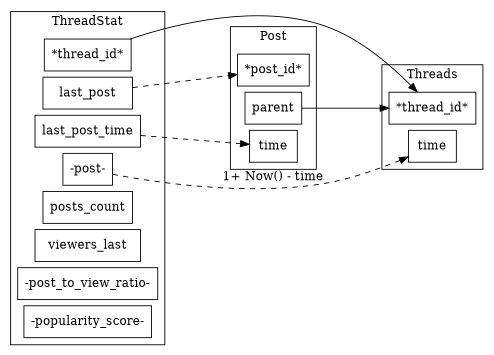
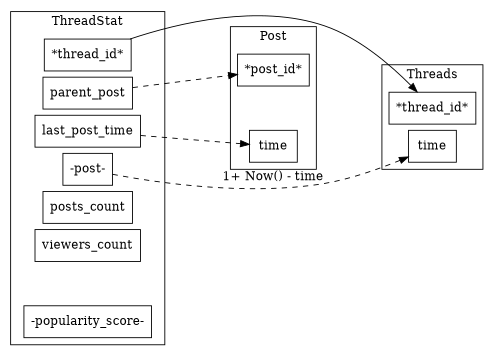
node "last_post": label "last_post" -> "parent_post"
node "parent": removed
node "viewers_last": label "viewers_last" -> "viewers_count"
node "-post_to_view_ratio-": removed
